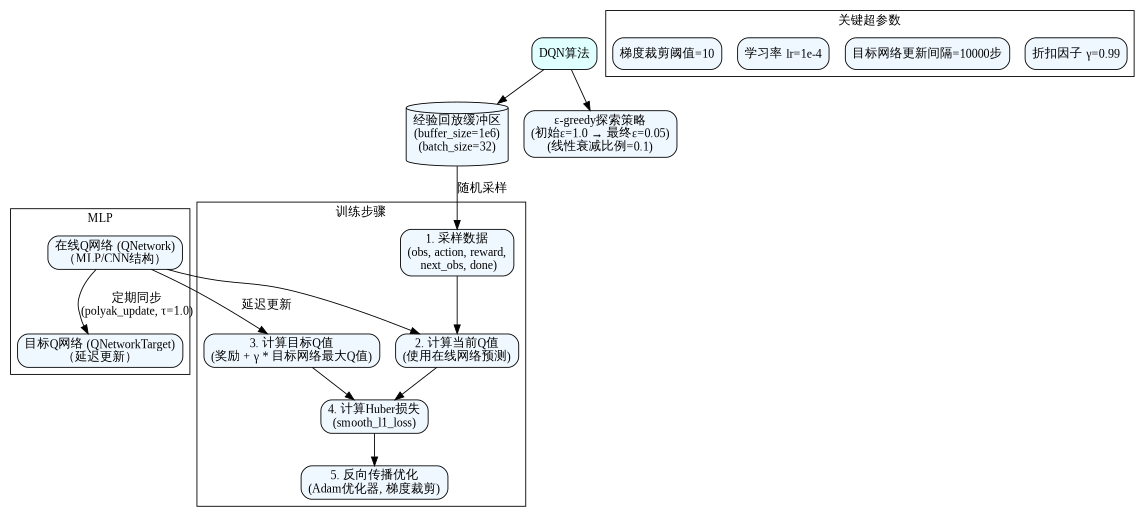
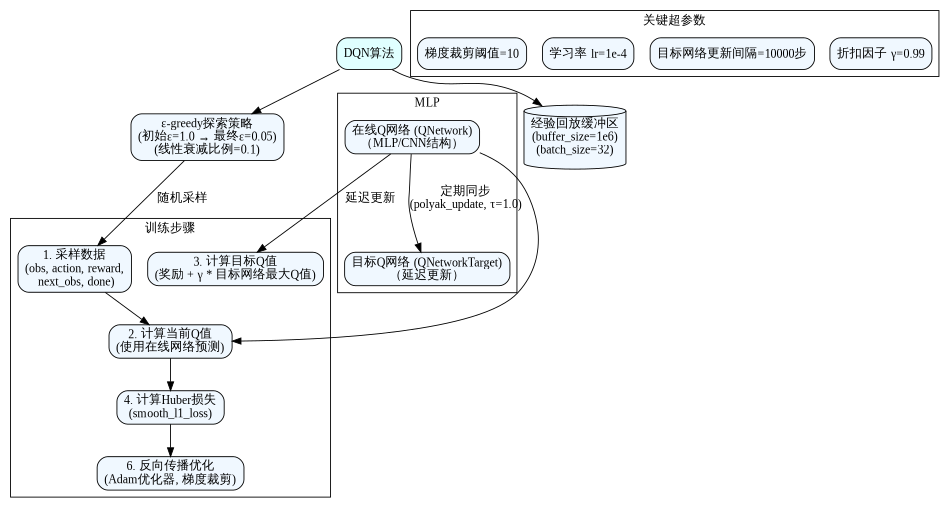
edge "经验回放缓冲区 (buffer_size=1e6) (batch_size=32)" -> "1. 采样数据 (obs, action, reward, next_obs, done)": now "ε-greedy探索策略 (初始ε=1.0 → 最终ε=0.05) (线性衰减比例=0.1)" -> "1. 采样数据 (obs, action, reward, next_obs, done)"
edge "3. 计算目标Q值 (奖励 + γ * 目标网络最大Q值)" -> "4. 计算Huber损失 (smooth_l1_loss)": removed
node "5. 反向传播优化 (Adam优化器, 梯度裁剪)": label "5. 反向传播优化 (Adam优化器, 梯度裁剪)" -> "6. 反向传播优化 (Adam优化器, 梯度裁剪)"
